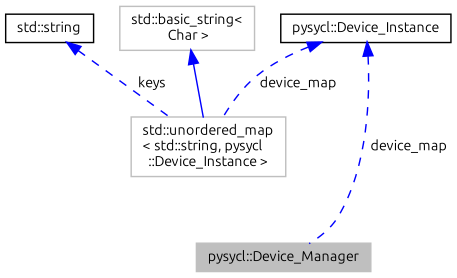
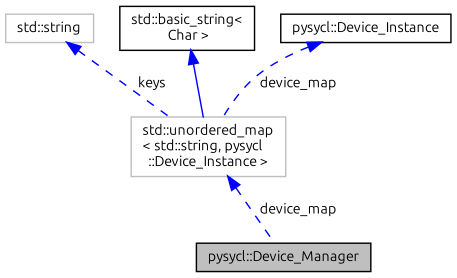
node "std::string": color black -> grey75
node "std::basic_string< Char >": color grey75 -> black
edge "pysycl::Device_Manager" -> "pysycl::Device_Instance": now "pysycl::Device_Manager" -> "std::unordered_map < std::string, pysycl ::Device_Instance >"
node "pysycl::Device_Manager": color grey75 -> black
